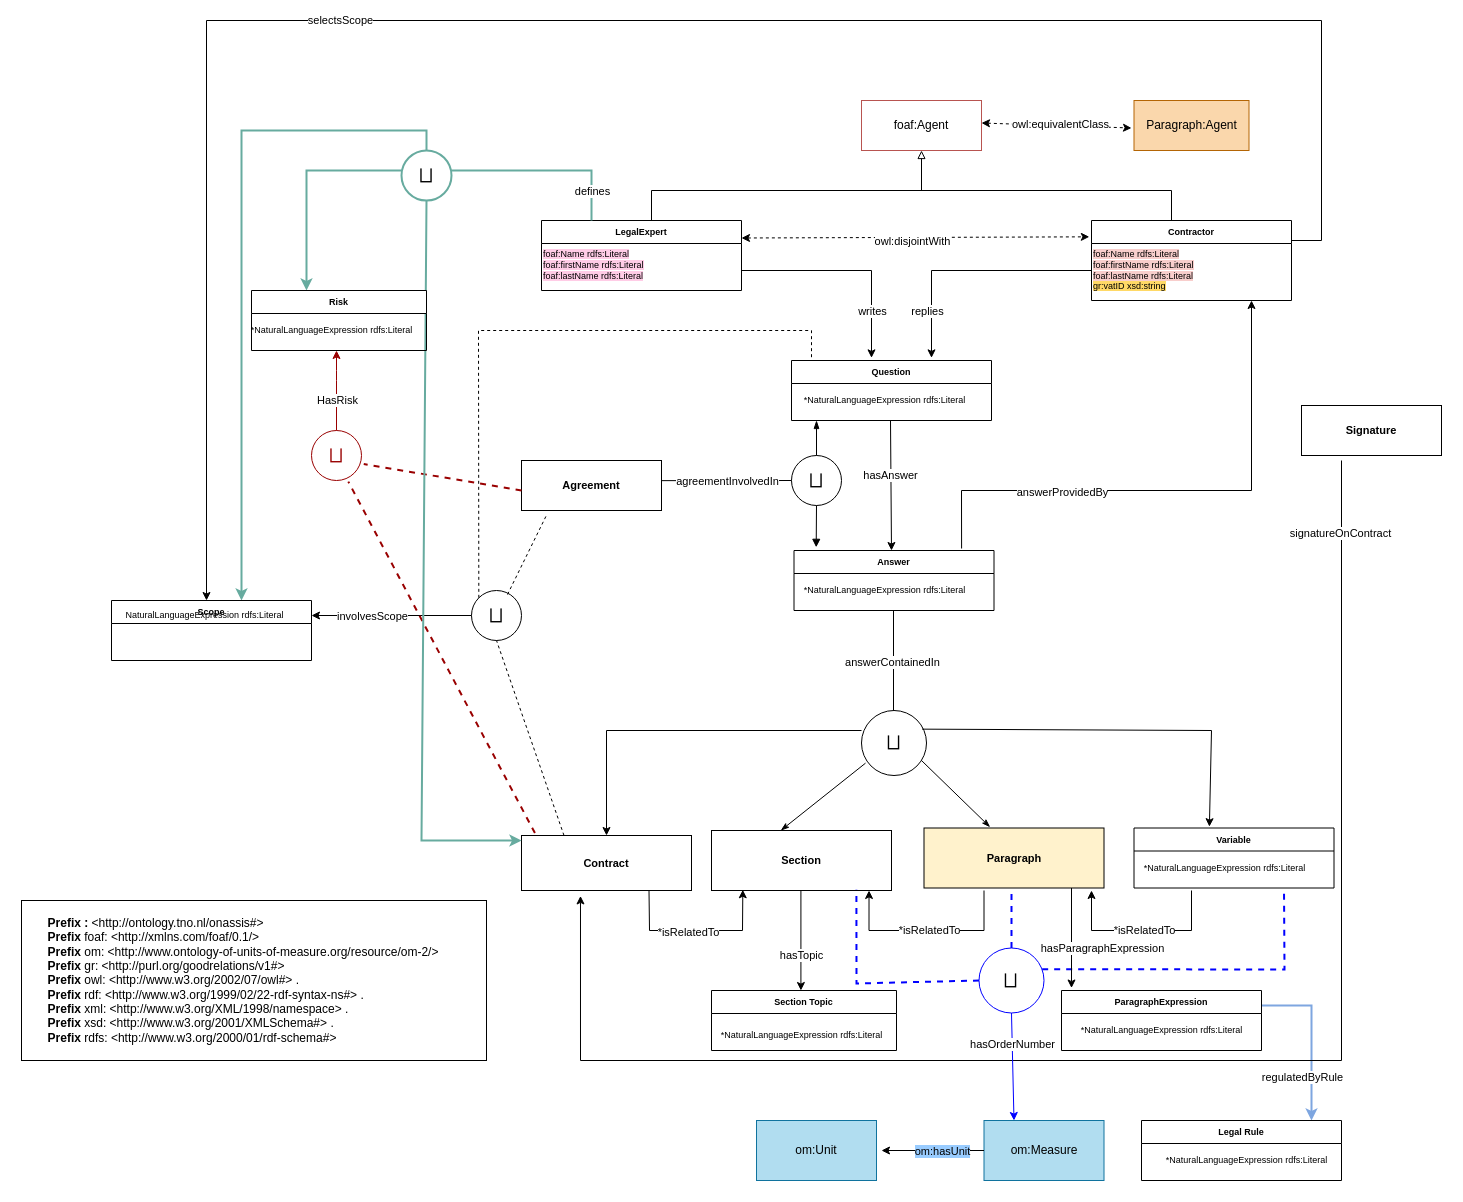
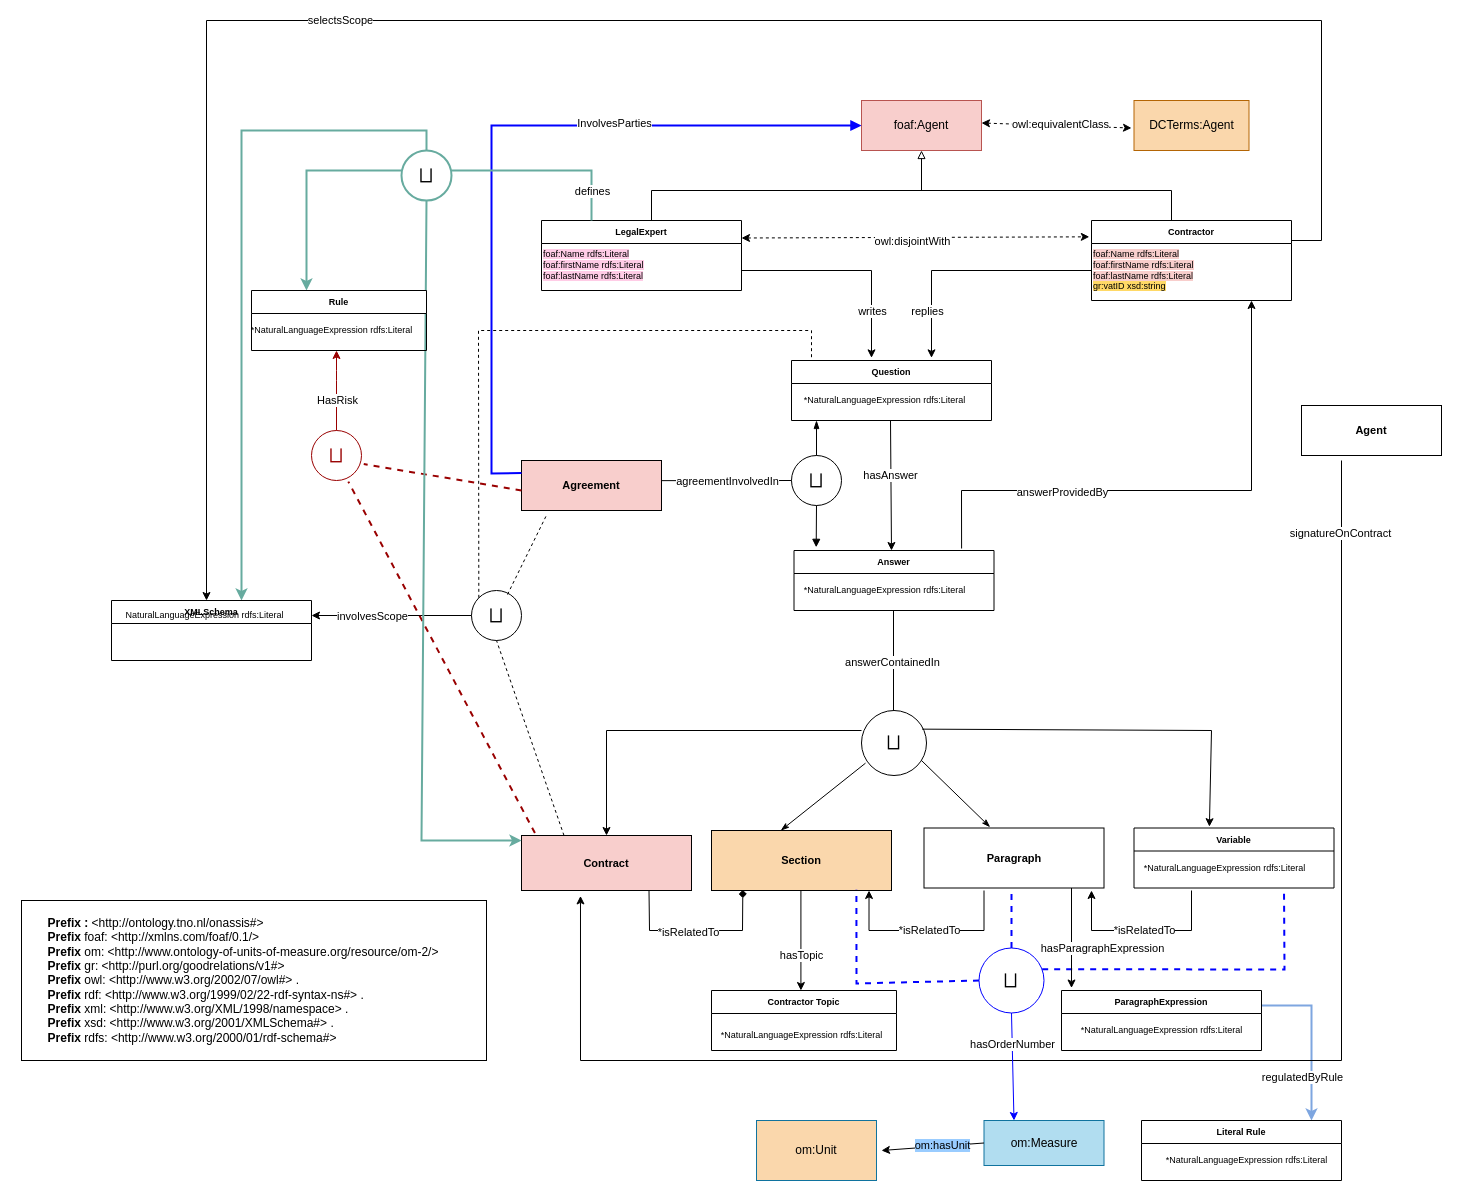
node "foaf:Agent": fillcolor #ffffff -> #f8cecc
node "Paragraph:Agent": label "Paragraph:Agent" -> "DCTerms:Agent"
edge "Agreement" -> "foaf:Agent": added, label "InvolvesParties"
node "Risk": label "Risk" -> "Rule"
node "Signature": label "Signature" -> "Agent"
node "Agreement": fillcolor #ffffff -> #f8cecc
node "Scope": label "Scope" -> "XMLSchema"
node "Paragraph": fillcolor #fff2cc -> #ffffff
node "Section": fillcolor #ffffff -> #fad7ac
node "Contract": fillcolor #ffffff -> #f8cecc
edge "Contract" -> "Section": arrowhead classic -> diamond
node "Section Topic": label "Section Topic" -> "Contractor Topic"
node "Legal Rule": label "Legal Rule" -> "Literal Rule"
node "om:Unit": fillcolor #b1ddf0 -> #fad7ac
node "om:Measure": size 120x60 -> 120x45
